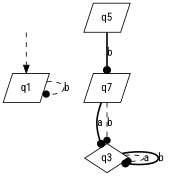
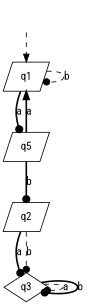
node "q7": label "q7" -> "q2"
edge "q1" -> "q5": added, label "a"
edge "q5" -> "q1": added, label "a"
